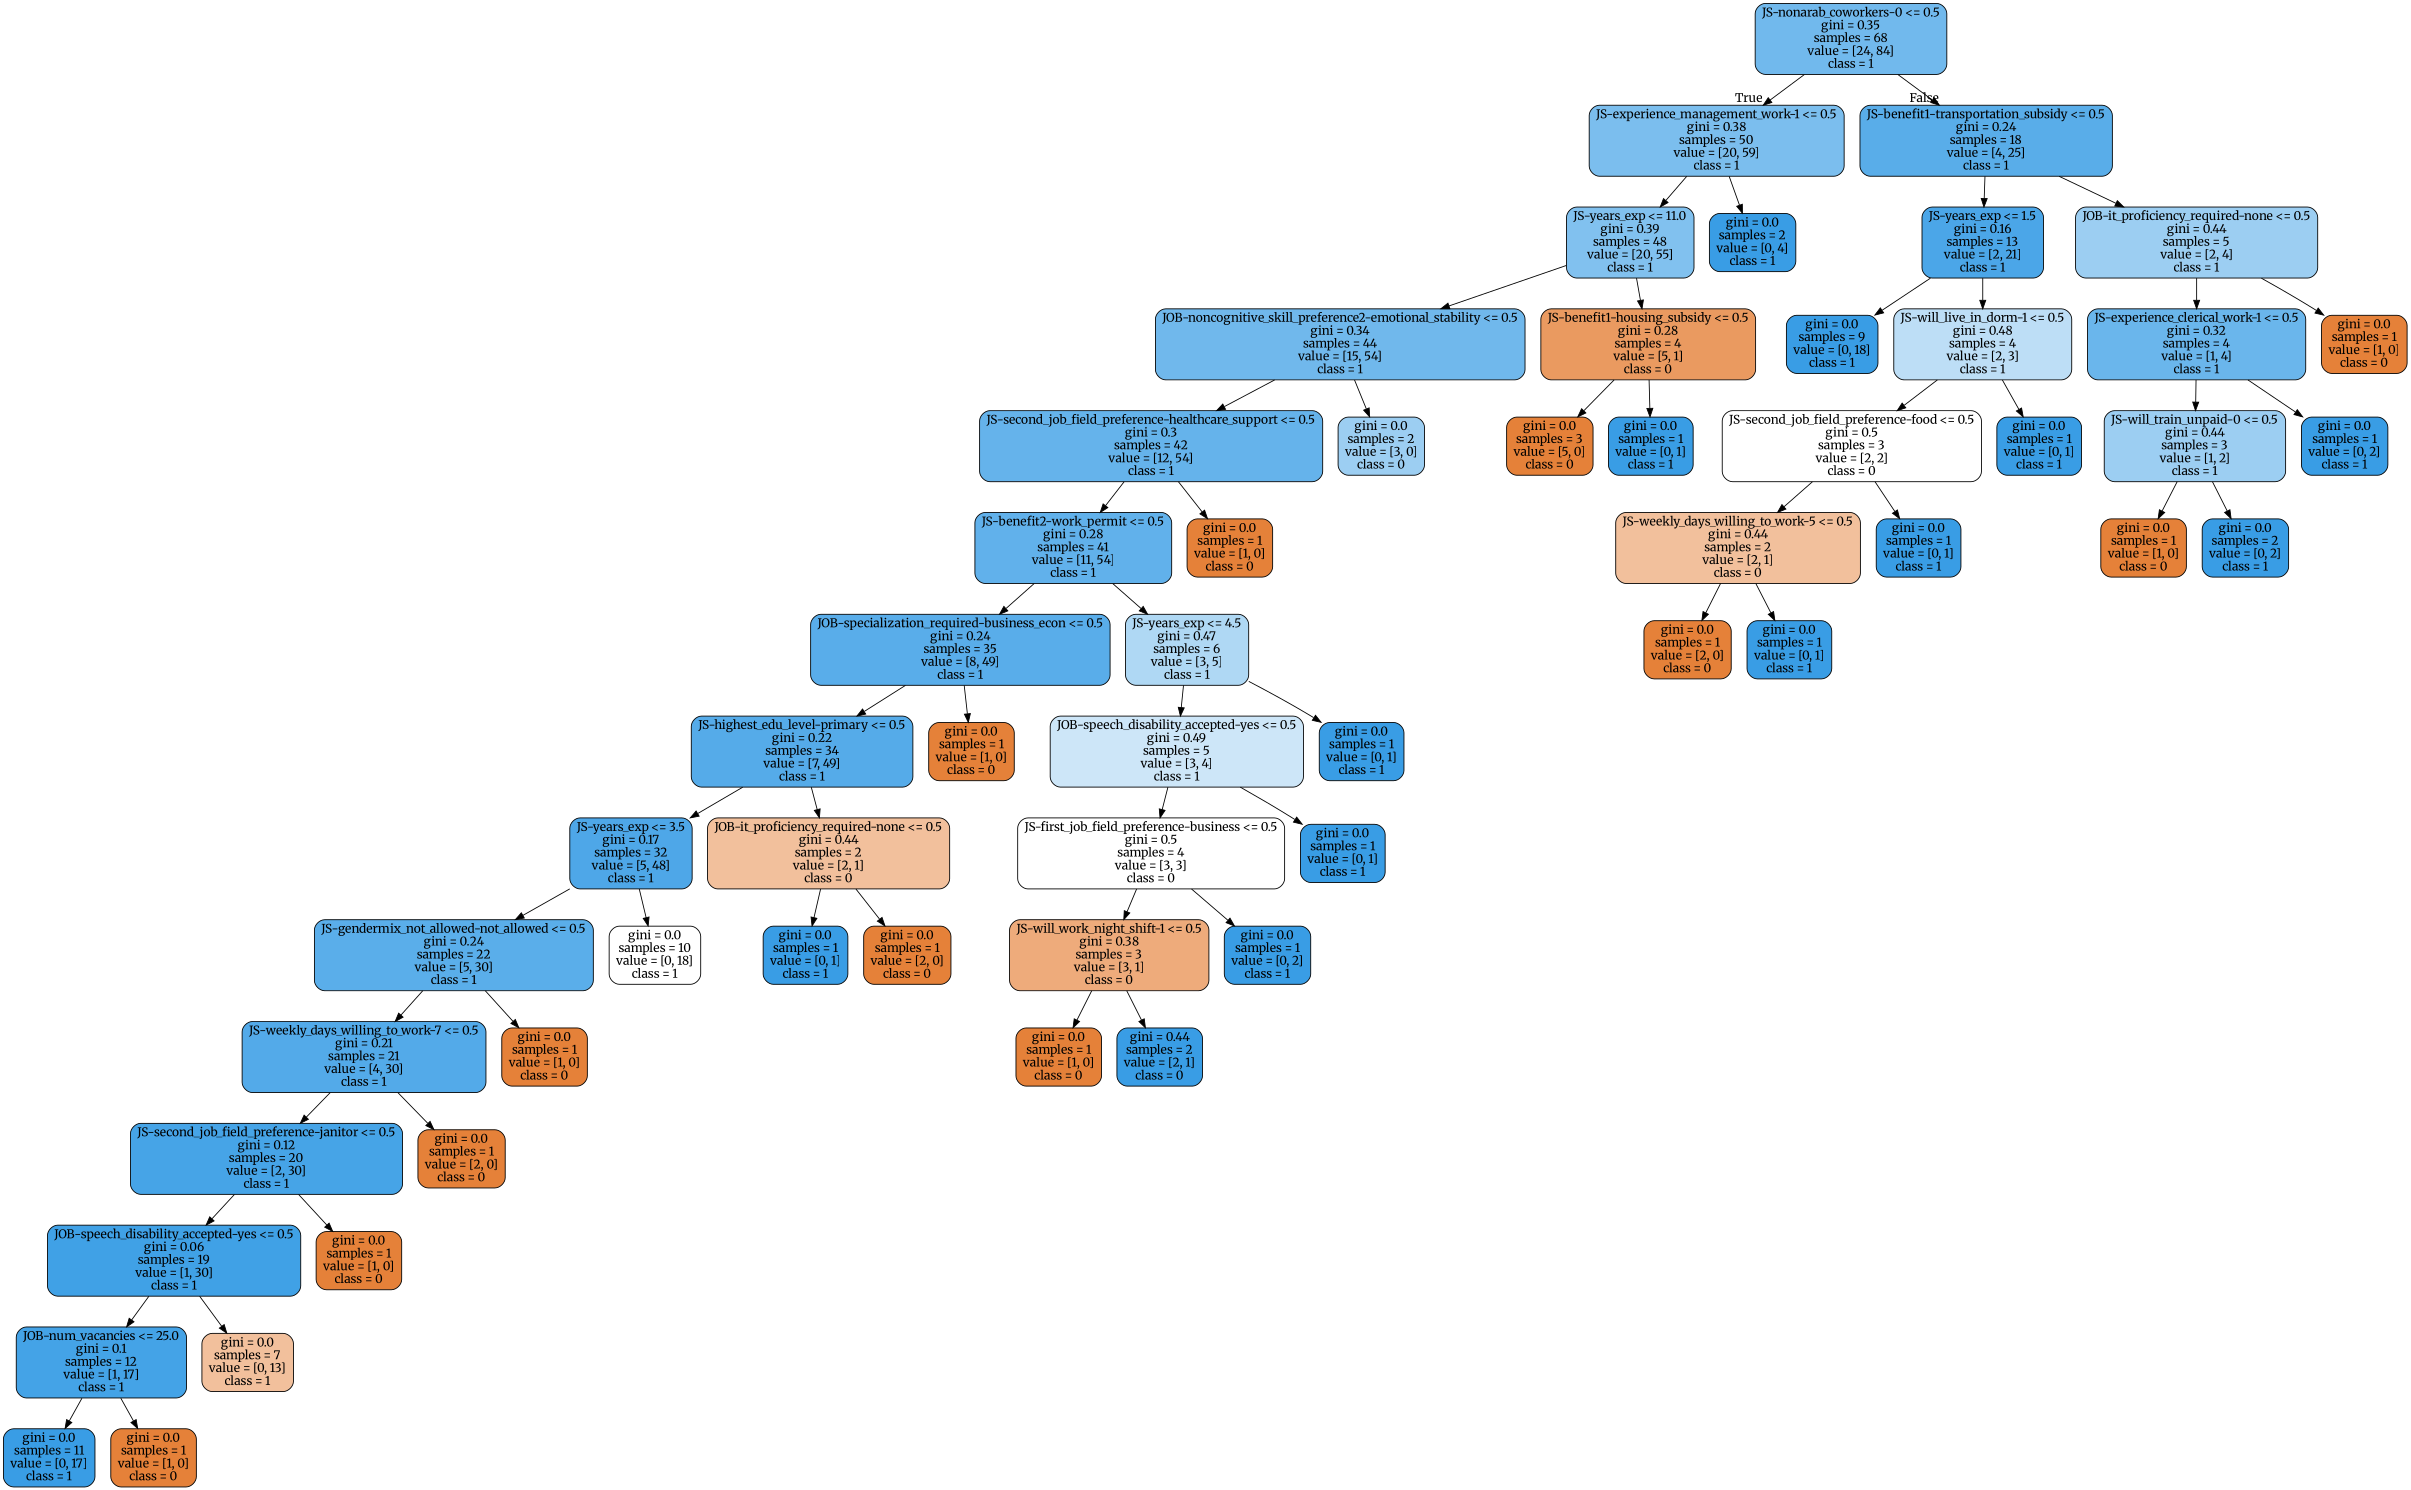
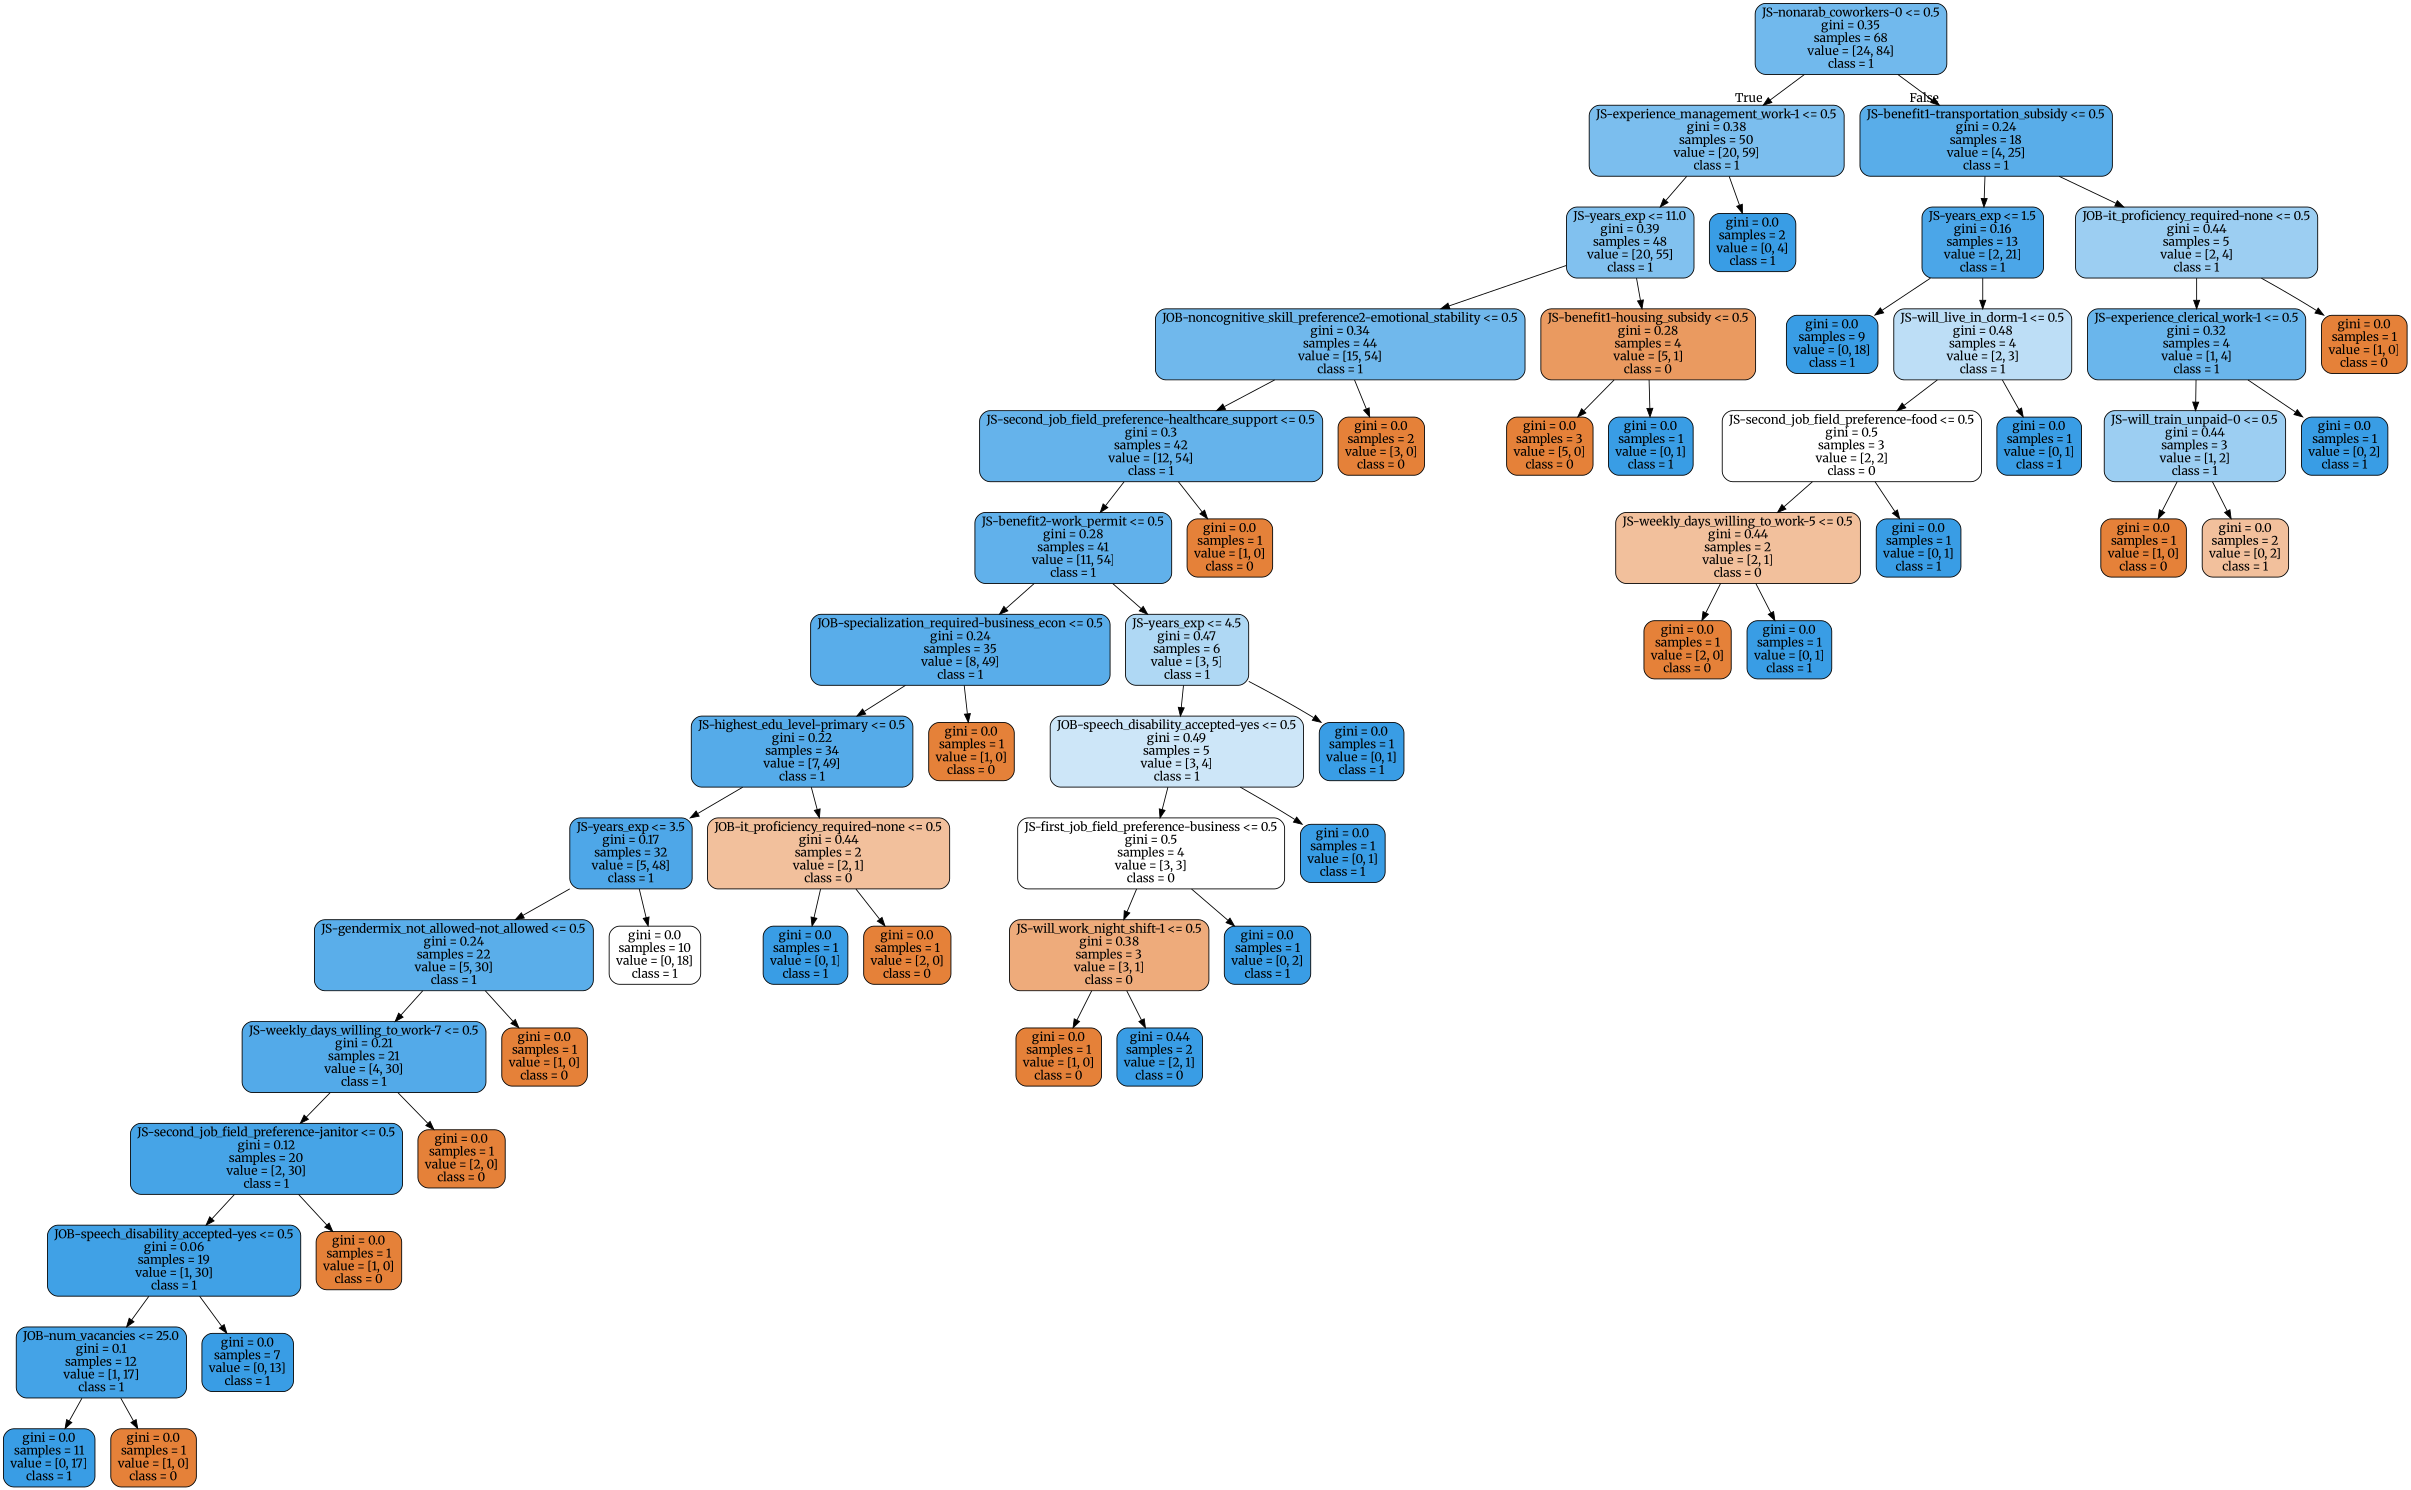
node "gini = 0.0 samples = 2 value = [3, 0] class = 0": fillcolor #399de57f -> #e58139ff
node "gini = 0.0 samples = 2 value = [0, 2] class = 1": fillcolor #399de5ff -> #e581397f
node "gini = 0.0 samples = 7 value = [0, 13] class = 1": fillcolor #e581397f -> #399de5ff
